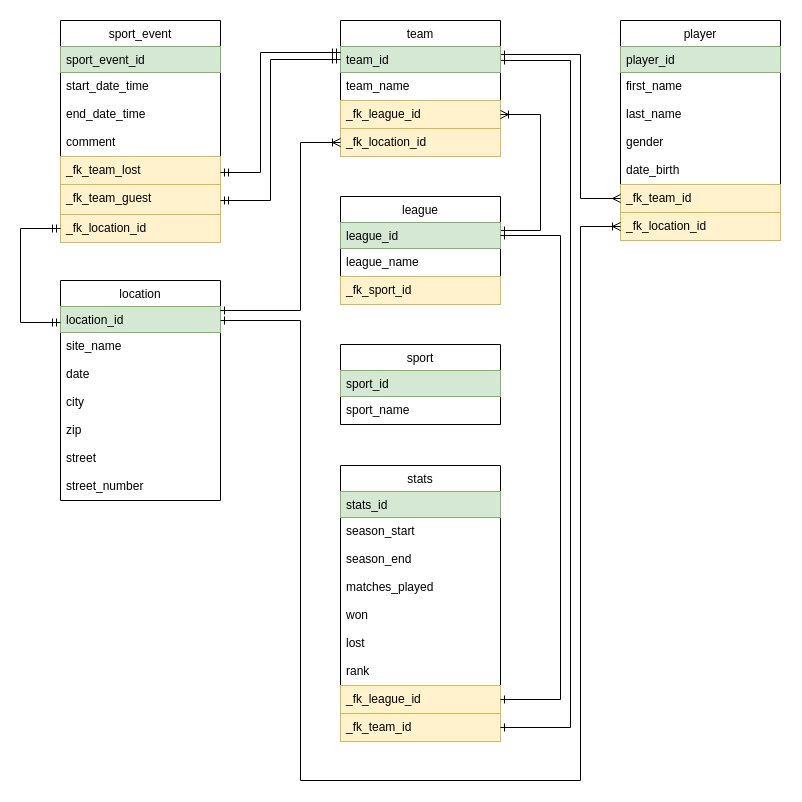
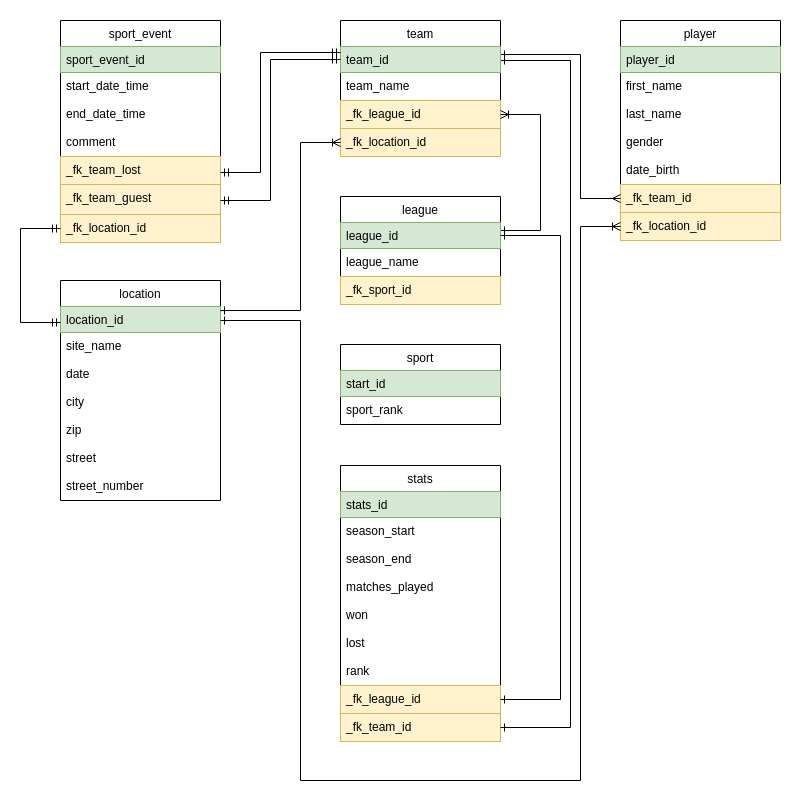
node "sport_id": label "sport_id" -> "start_id"
node "sport_name": label "sport_name" -> "sport_rank"
